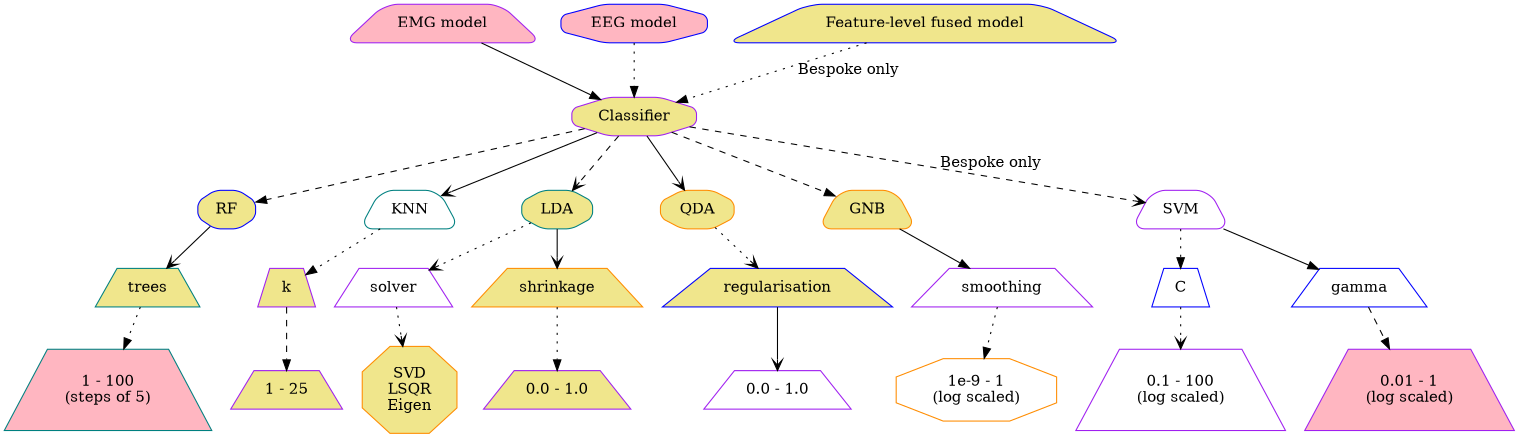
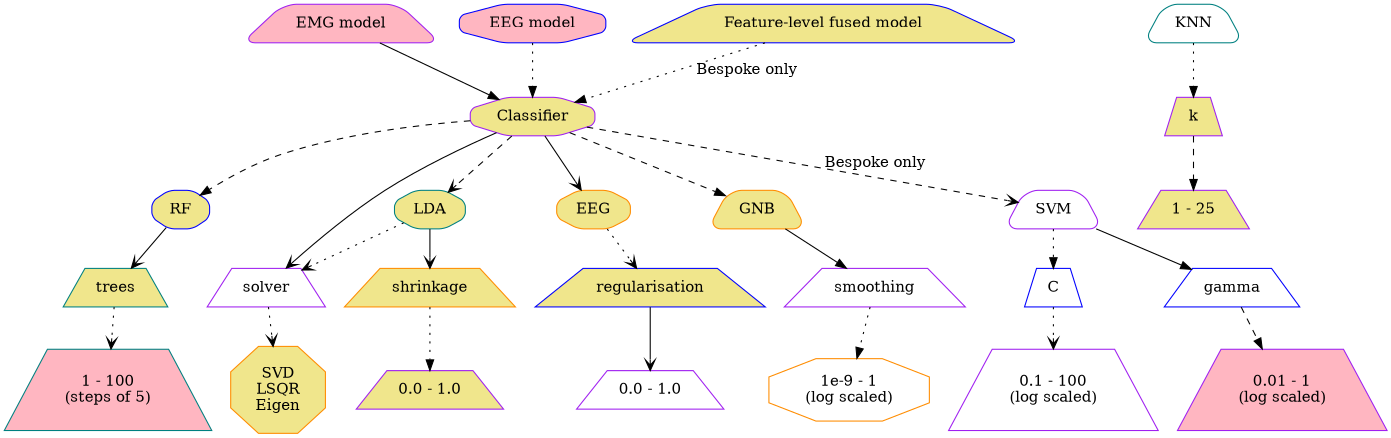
edge "Classifier" -> "KNN": now "Classifier" -> "solver"
node "QDA": label "QDA" -> "EEG"
edge "trees" -> "1 - 100 (steps of 5)": arrowhead normal -> vee
